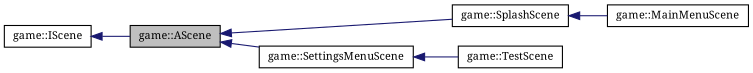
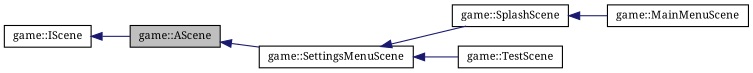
edge "game::SplashScene" -> "game::AScene": now "game::SplashScene" -> "game::SettingsMenuScene"
